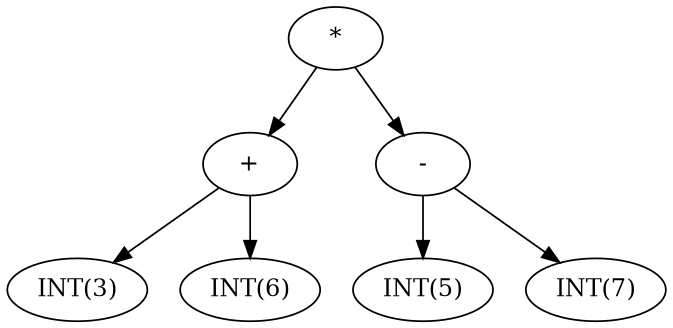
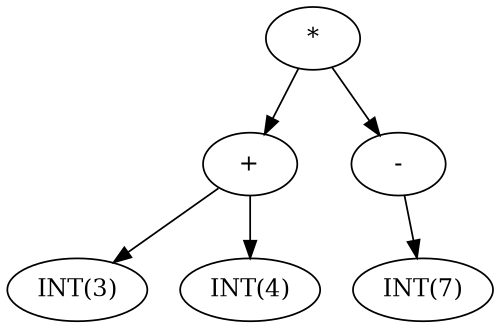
node "INT(6)": label "INT(6)" -> "INT(4)"
node "INT(5)": removed
